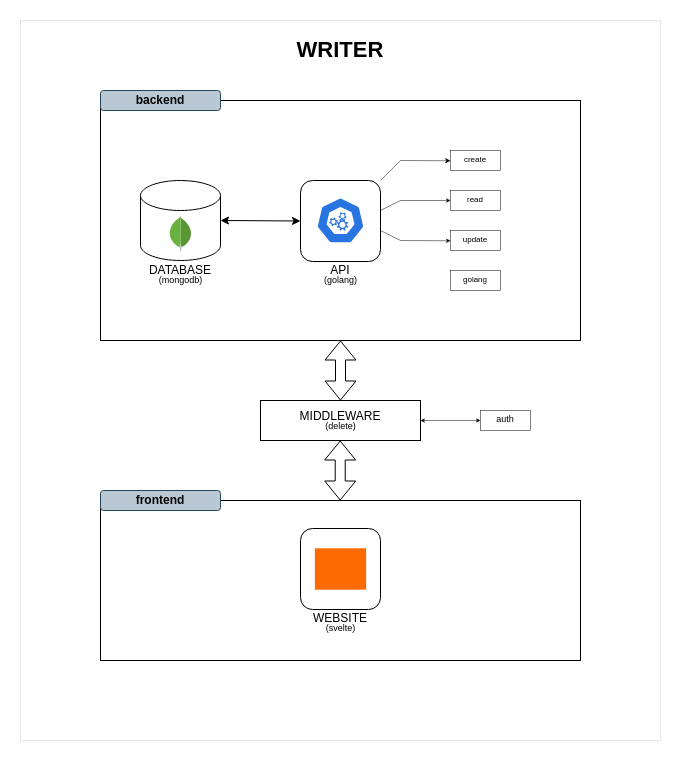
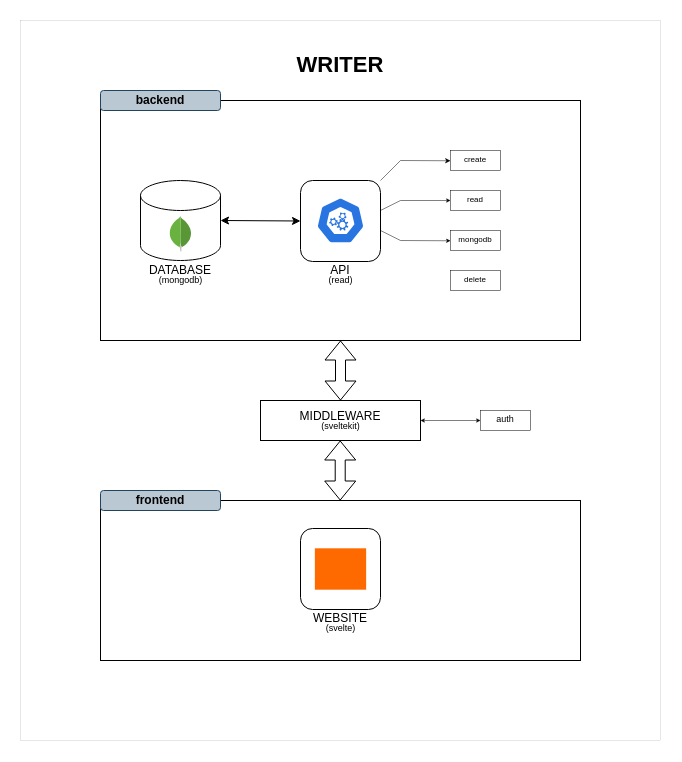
node "WRITER": moved (341, 51) -> (341, 66)
node "update": label "update" -> "mongodb"
node "golang": label "golang" -> "delete"
node "(golang)": label "(golang)" -> "(read)"
node "(delete)": label "(delete)" -> "(sveltekit)"
